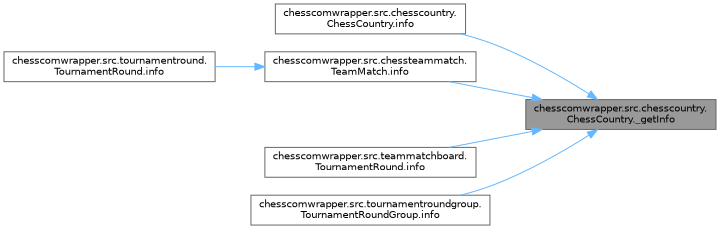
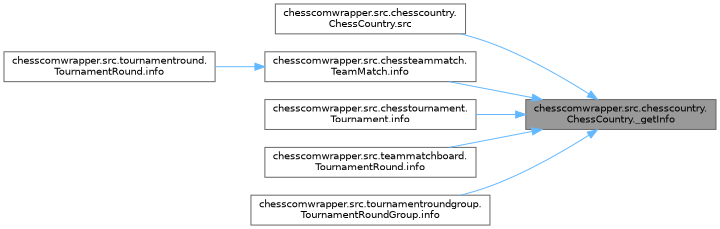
node "chesscomwrapper.src.chesscountry. ChessCountry.info": label "chesscomwrapper.src.chesscountry. ChessCountry.info" -> "chesscomwrapper.src.chesscountry. ChessCountry.src"
node "chesscomwrapper.src.chesstournament. Tournament.info": added
